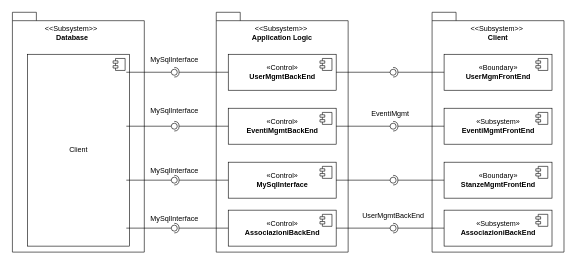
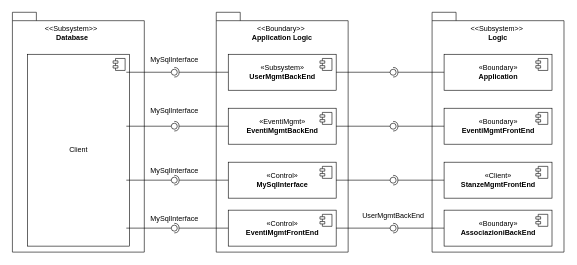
node "<<Subsystem>> Application Logic": label "<<Subsystem>> Application Logic" -> "<<Boundary>> Application Logic"
node "<<Subsystem>> Client": label "<<Subsystem>> Client" -> "<<Subsystem>> Logic"
node "«Control» UserMgmtBackEnd": label "«Control» UserMgmtBackEnd" -> "«Subsystem» UserMgmtBackEnd"
node "«Boundary» UserMgmFrontEnd": label "«Boundary» UserMgmFrontEnd" -> "«Boundary» Application"
node "EventiMgmt": removed
node "«Control» EventiMgmtBackEnd": label "«Control» EventiMgmtBackEnd" -> "«EventiMgmt» EventiMgmtBackEnd"
node "«Subsystem» EventiMgmtFrontEnd": label "«Subsystem» EventiMgmtFrontEnd" -> "«Boundary» EventiMgmtFrontEnd"
node "«Boundary» StanzeMgmtFrontEnd": label "«Boundary» StanzeMgmtFrontEnd" -> "«Client» StanzeMgmtFrontEnd"
node "«Control» AssociazioniBackEnd": label "«Control» AssociazioniBackEnd" -> "«Control» EventiMgmtFrontEnd"
node "«Subsystem» AssociazioniBackEnd": label "«Subsystem» AssociazioniBackEnd" -> "«Boundary» AssociazioniBackEnd"
